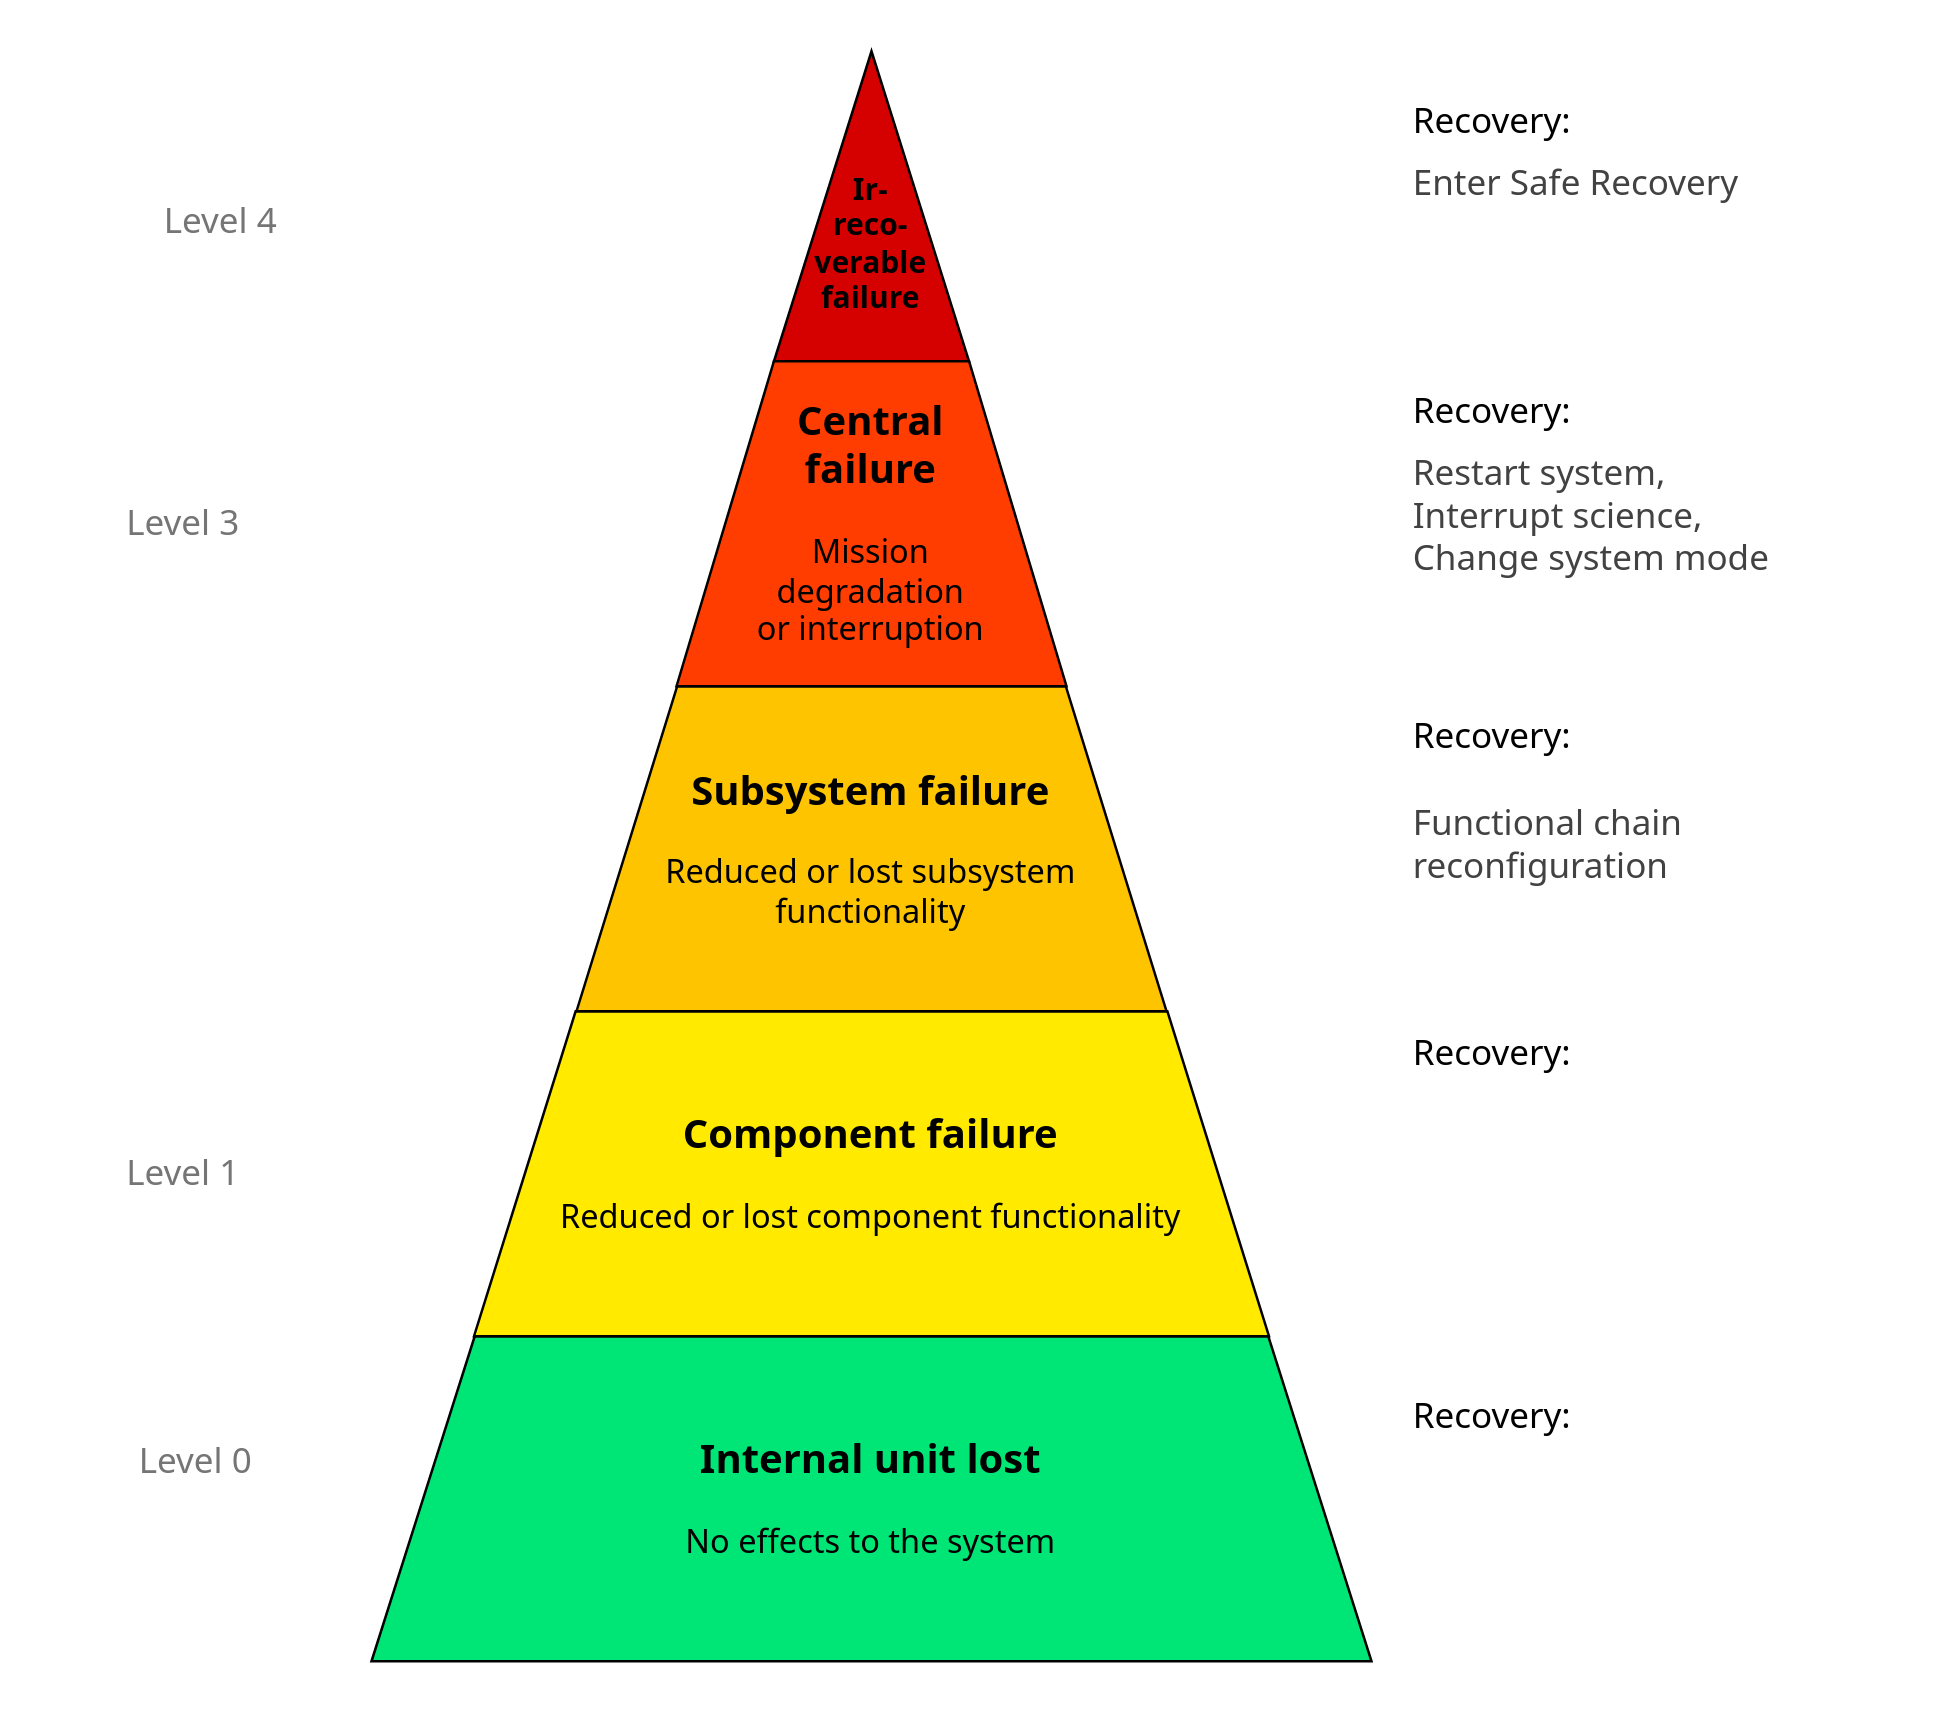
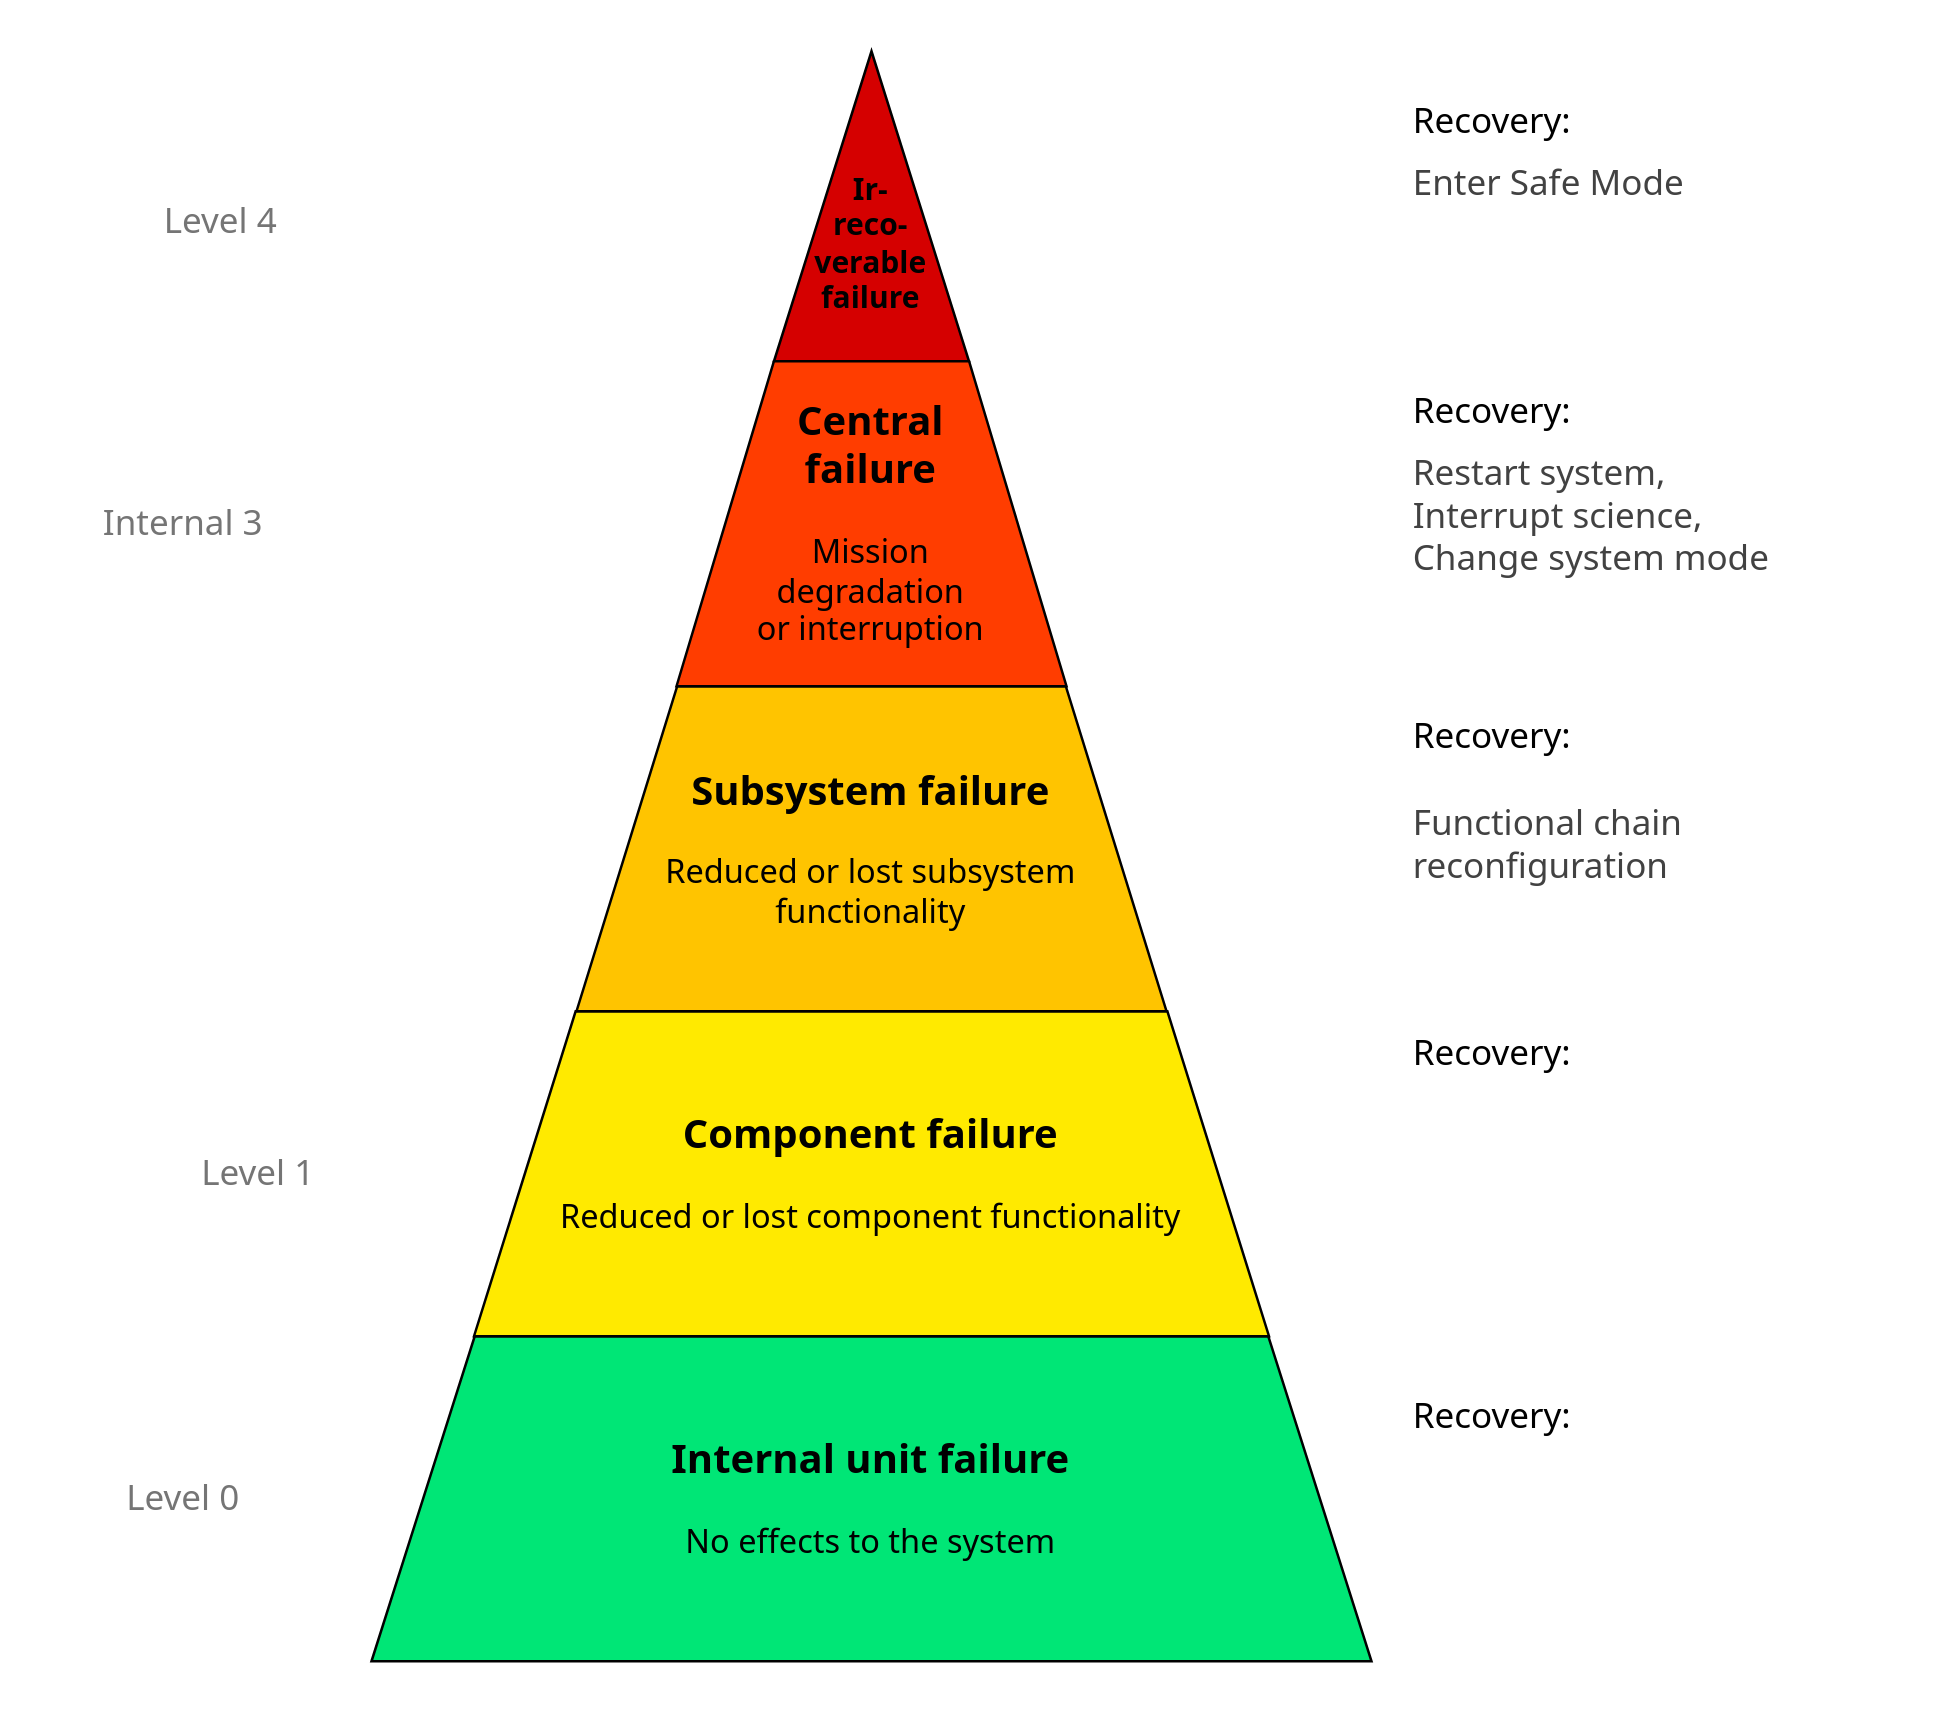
node "Enter Safe Recovery": label "Enter Safe Recovery" -> "Enter Safe Mode"
node "Level 3": label "Level 3" -> "Internal 3"
node "Level 1": moved (184, 1174) -> (259, 1174)
node "Level 0": moved (196, 1461) -> (184, 1499)
node "Internal unit lost No effects to the system": label "Internal unit lost No effects to the system" -> "Internal unit failure No effects to the system"
